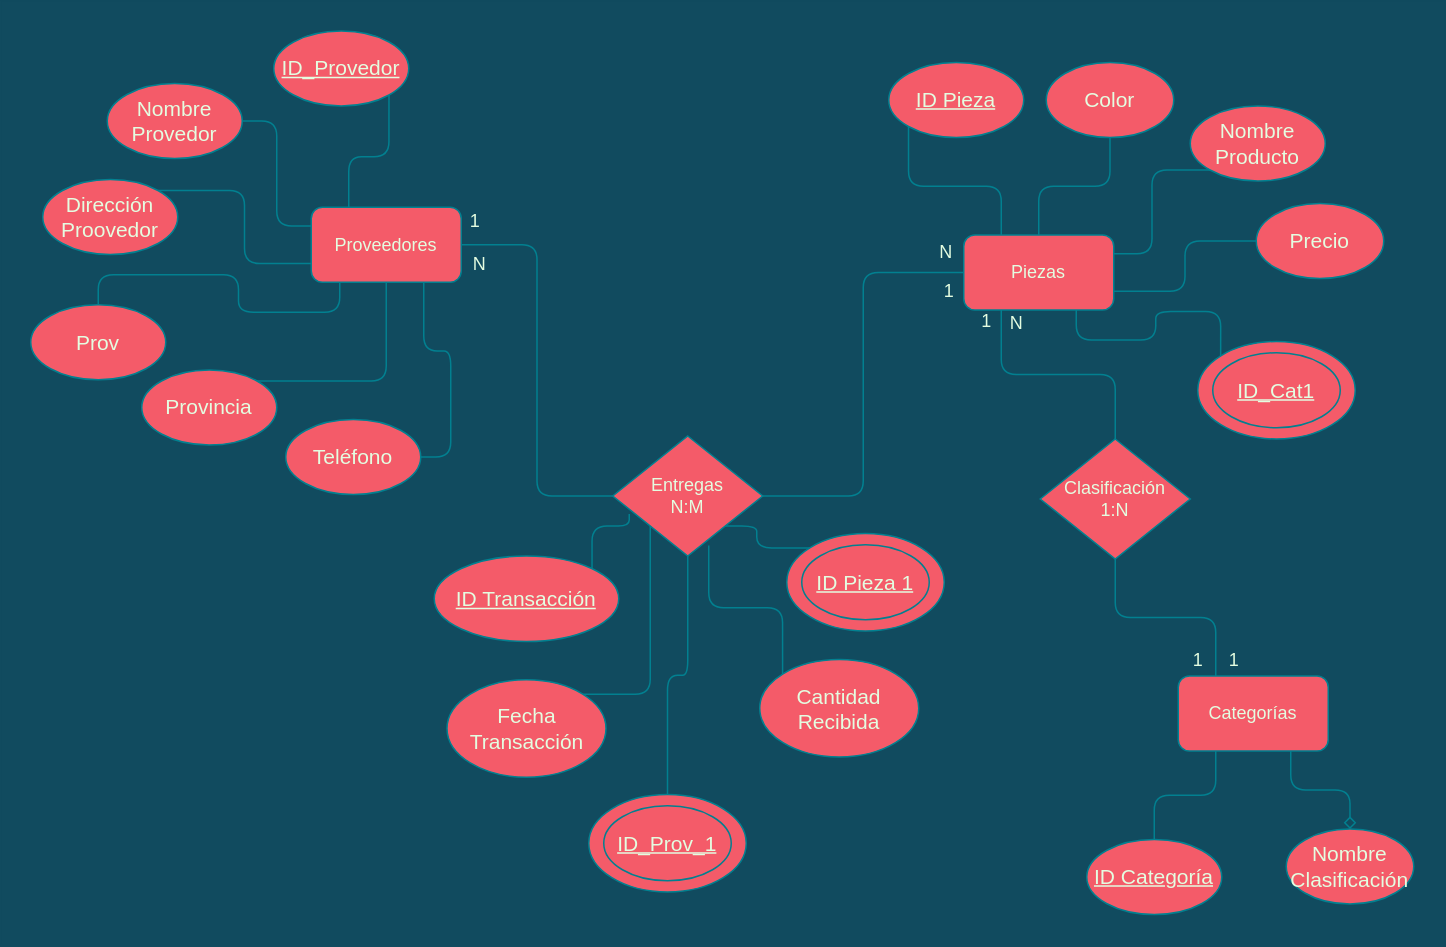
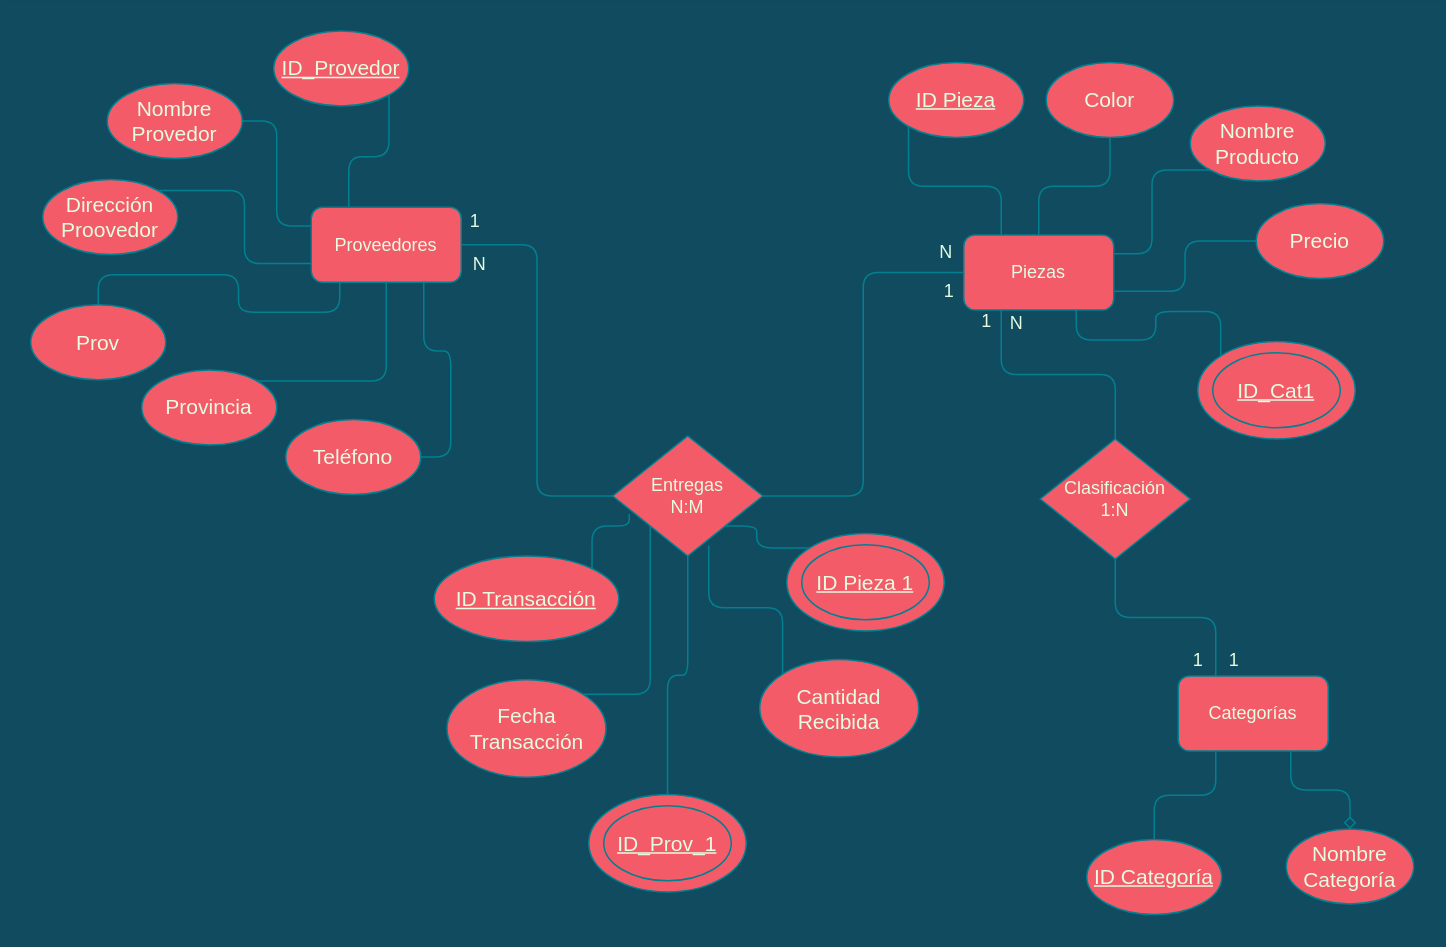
node "Nombre Clasificación": label "Nombre Clasificación" -> "Nombre Categoría"
